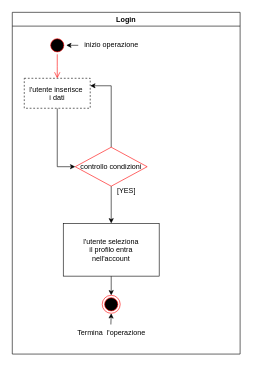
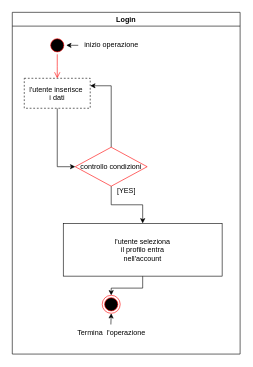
node "l'utente seleziona il profilo entra nell'account": size 96x53 -> 159x53
